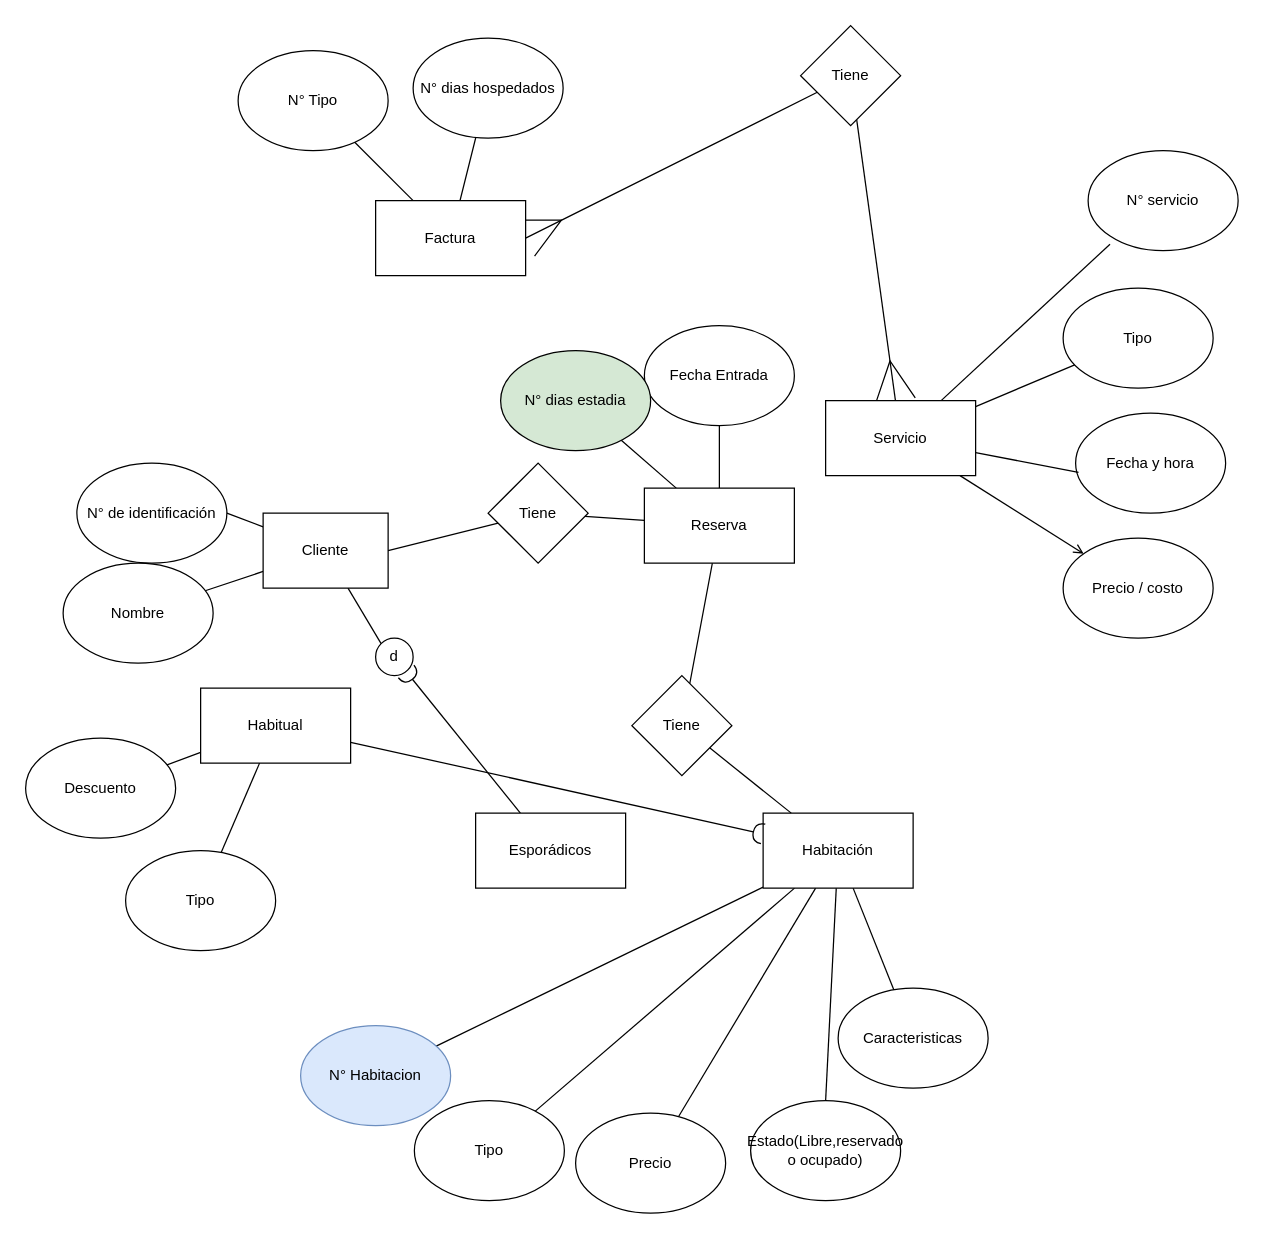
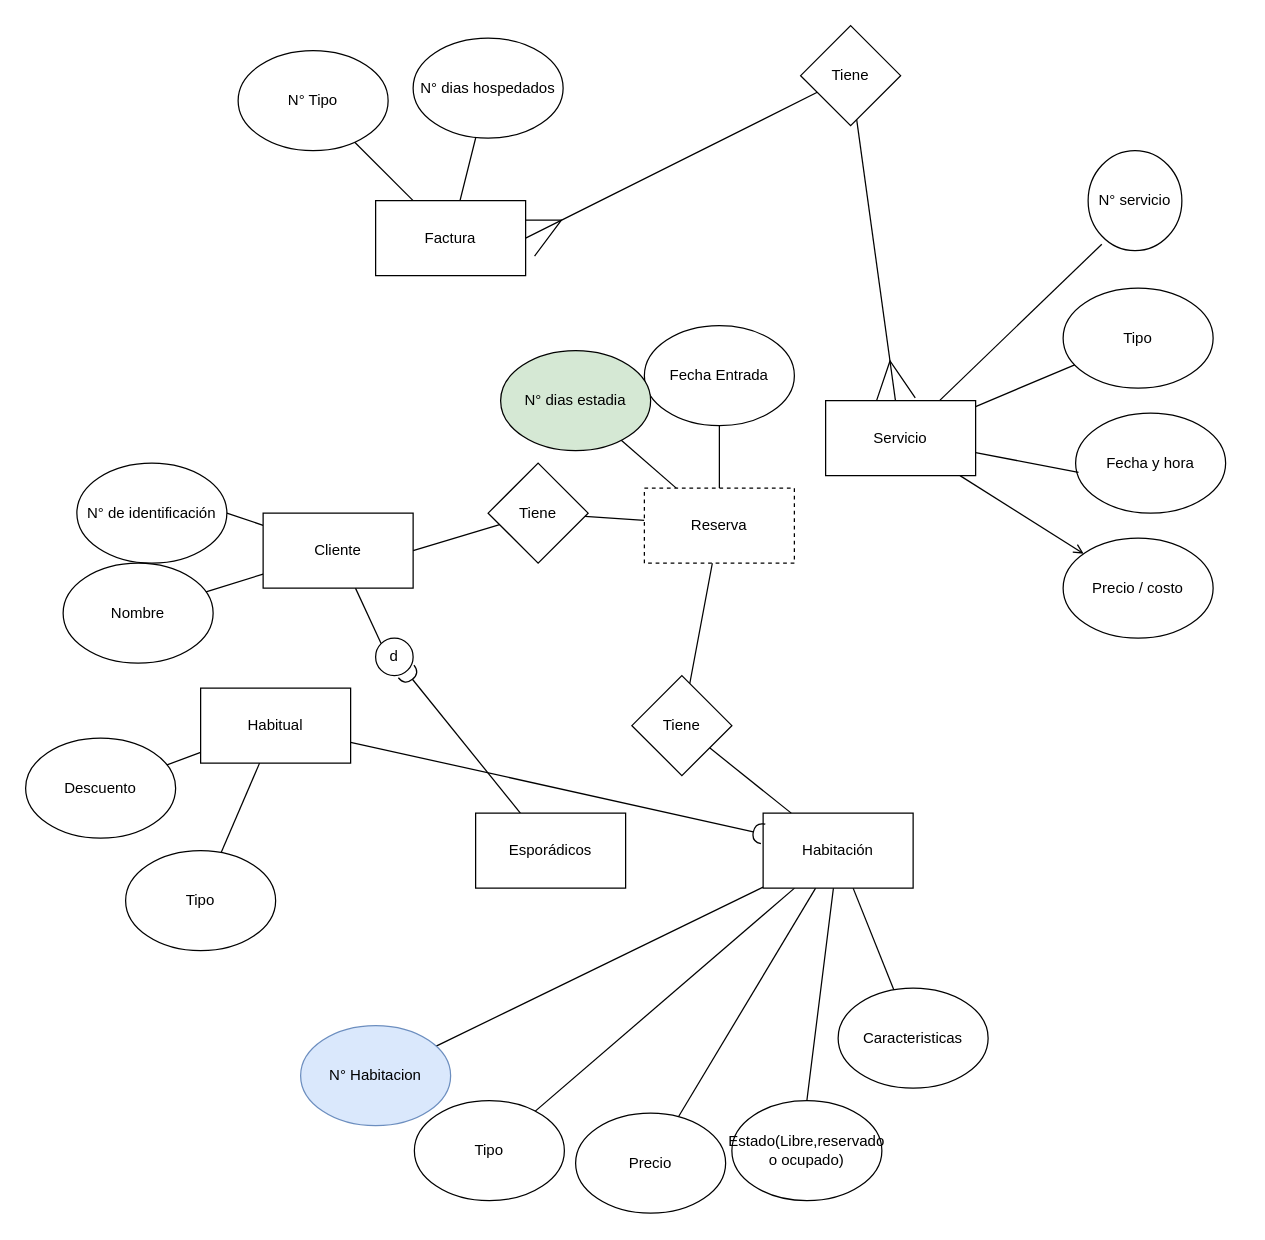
node "N° servicio": size 150x100 -> 94x100
node "Reserva": style solid -> dashed
node "Cliente": size 125x75 -> 150x75
node "Estado(Libre,reservado o ocupado)": moved (826, 1151) -> (807, 1151)
